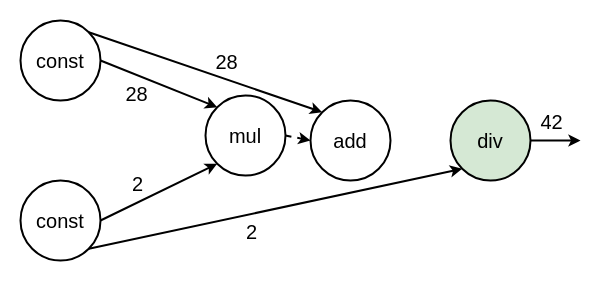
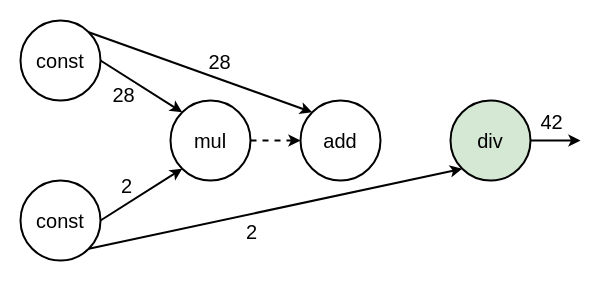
node "mul": moved (246, 136) -> (211, 141)
node "add": moved (351, 141) -> (341, 141)
